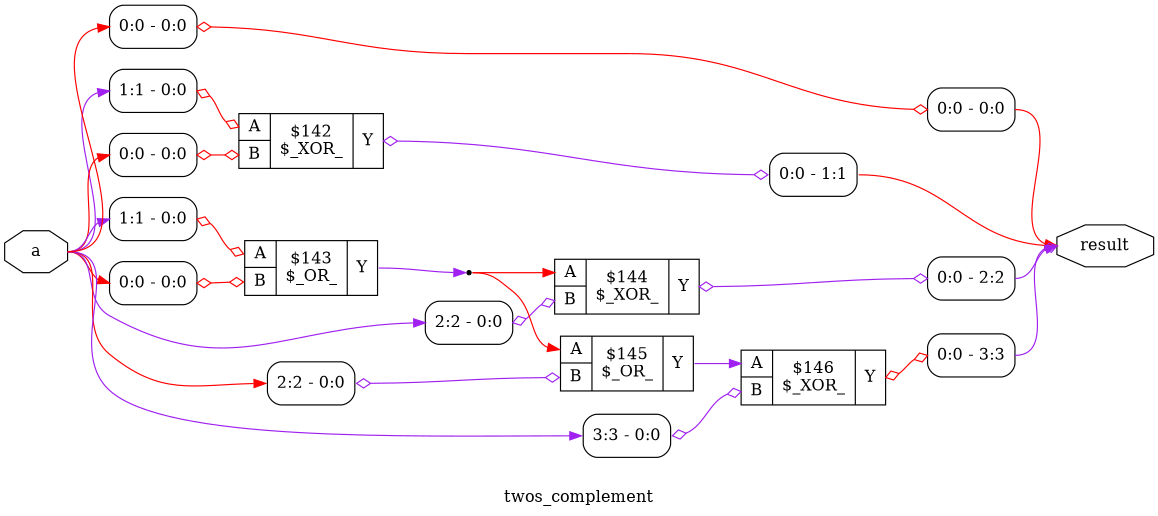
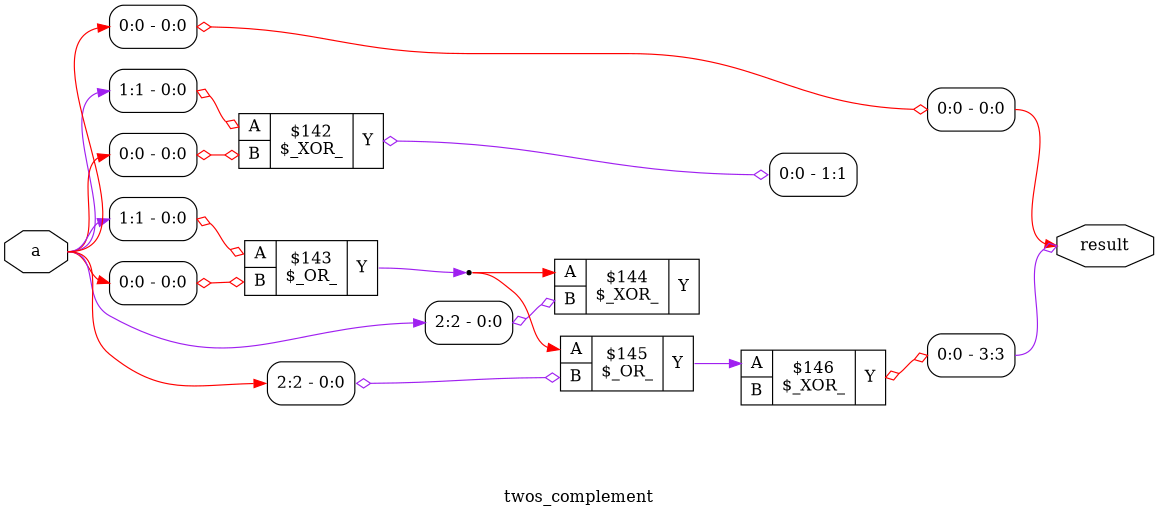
edge "0:0 - 1:1" -> "result": removed
node "0:0 - 2:2": removed
node "3:3 - 0:0": removed
